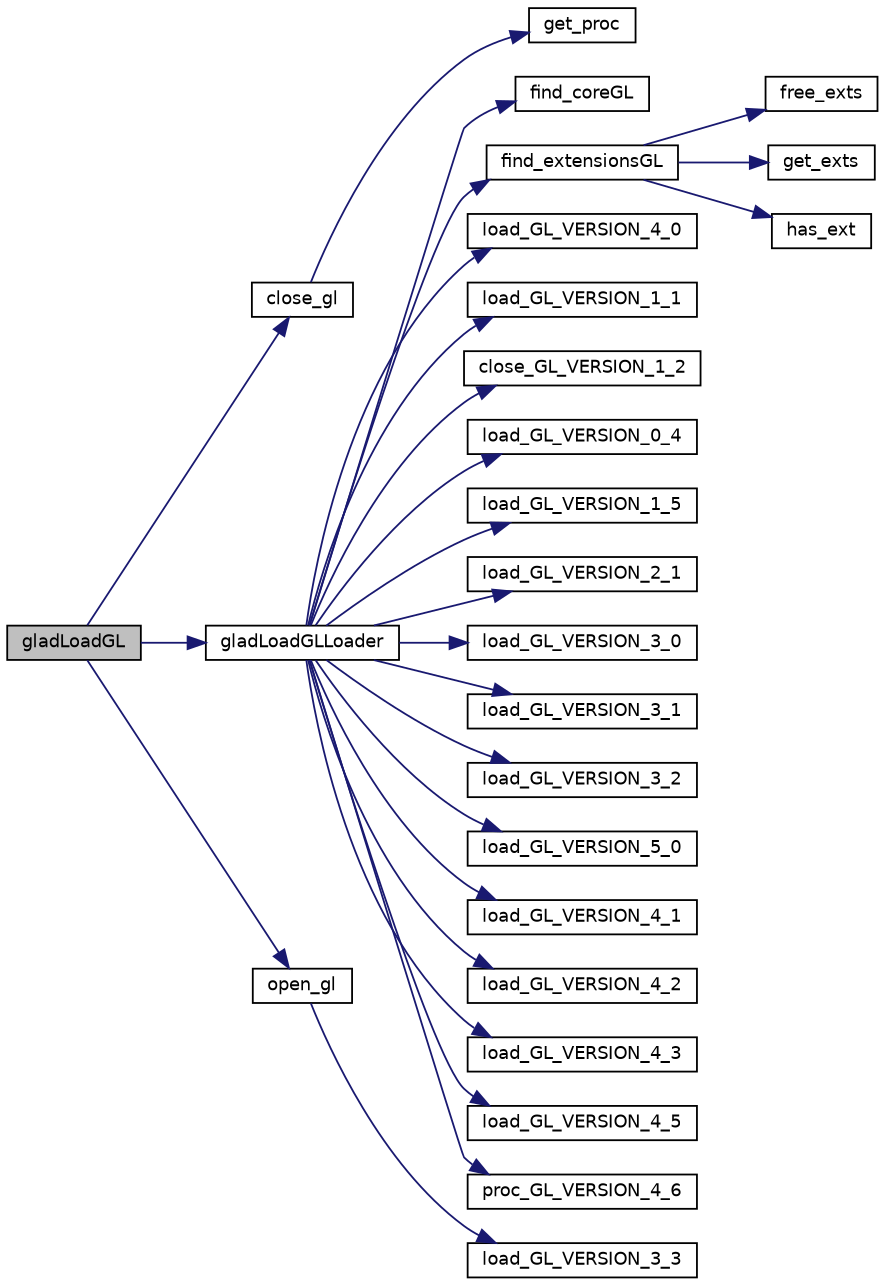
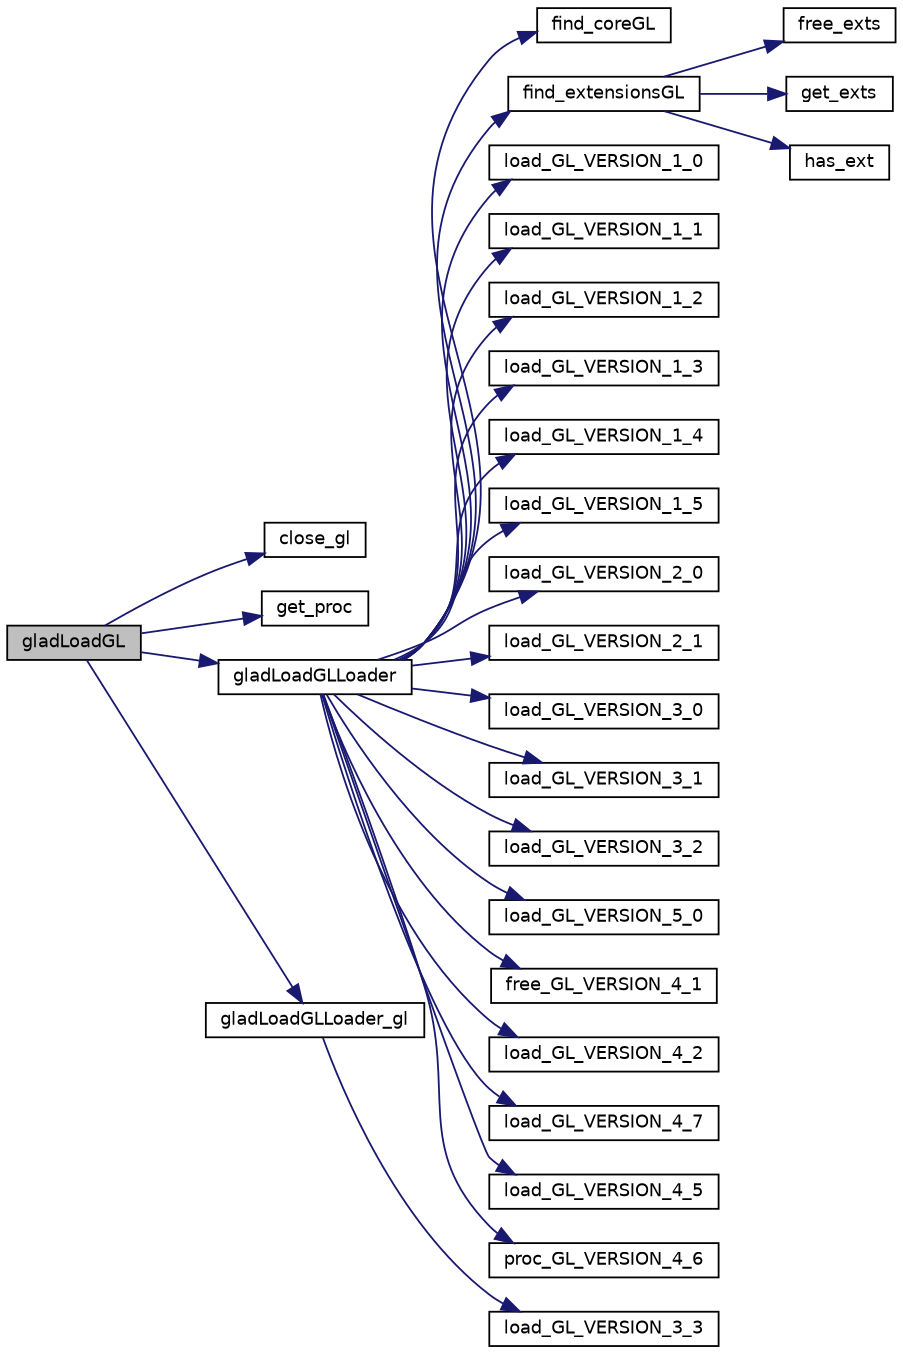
edge "close_gl" -> "get_proc": now "gladLoadGL" -> "get_proc"
node "load_GL_VERSION_4_0": label "load_GL_VERSION_4_0" -> "load_GL_VERSION_1_0"
node "close_GL_VERSION_1_2": label "close_GL_VERSION_1_2" -> "load_GL_VERSION_1_2"
node "load_GL_VERSION_1_3": added
node "load_GL_VERSION_0_4": label "load_GL_VERSION_0_4" -> "load_GL_VERSION_1_4"
node "load_GL_VERSION_2_0": added
node "load_GL_VERSION_4_1": label "load_GL_VERSION_4_1" -> "free_GL_VERSION_4_1"
node "open_gl": label "open_gl" -> "gladLoadGLLoader_gl"
node "load_GL_VERSION_4_3": label "load_GL_VERSION_4_3" -> "load_GL_VERSION_4_7"
